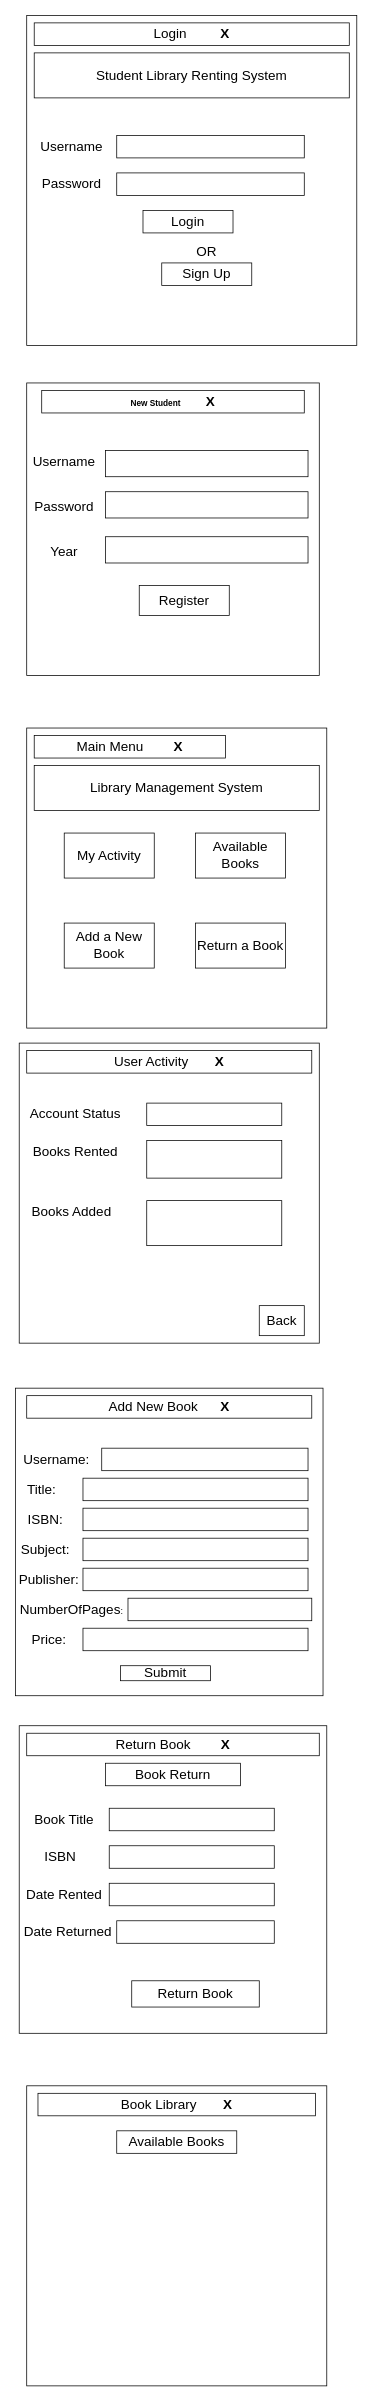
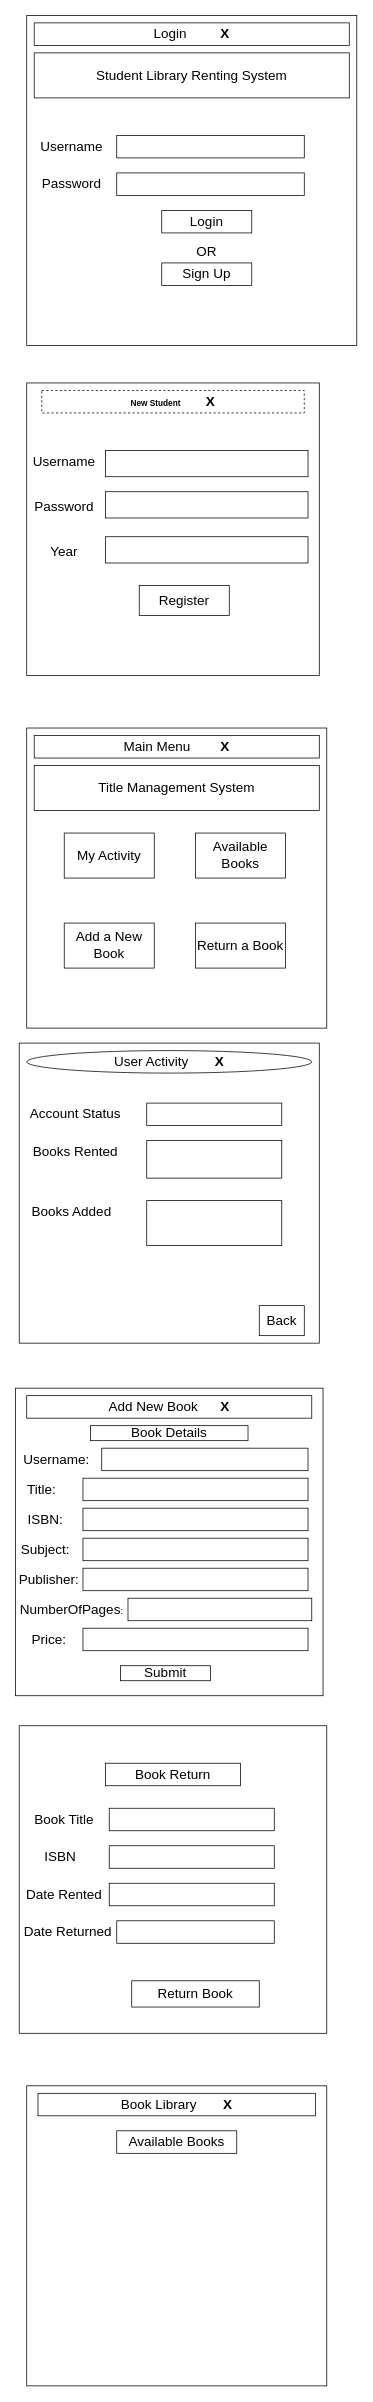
node "Login": moved (188, 222) -> (207, 222)
node "New Student X": style solid -> dashed
node "Main Menu X": size 191x23 -> 285x23
node "Library Management System": label "Library Management System" -> "Title Management System"
node "User Activity X": shape rectangle -> ellipse
node "Book Details": added
node "Return Book X": removed
